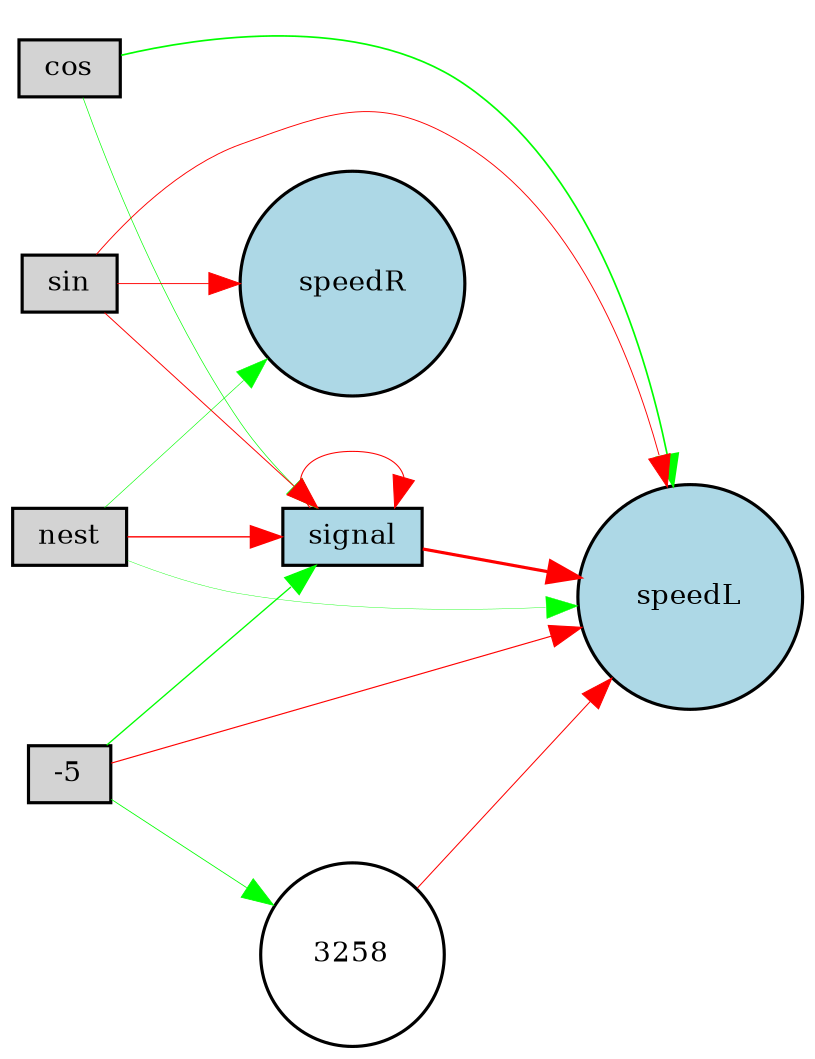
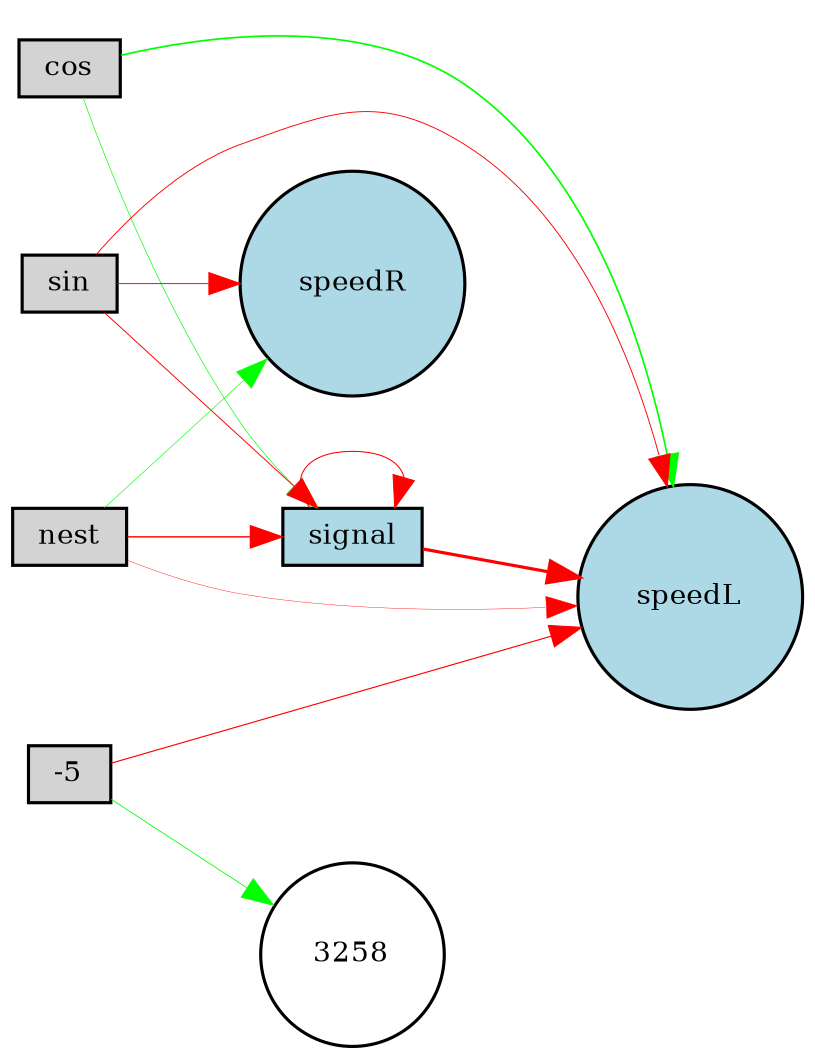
edge "nest" -> "speedL": color green -> red
edge "-5" -> "signal": removed
edge "3258" -> "speedL": removed
